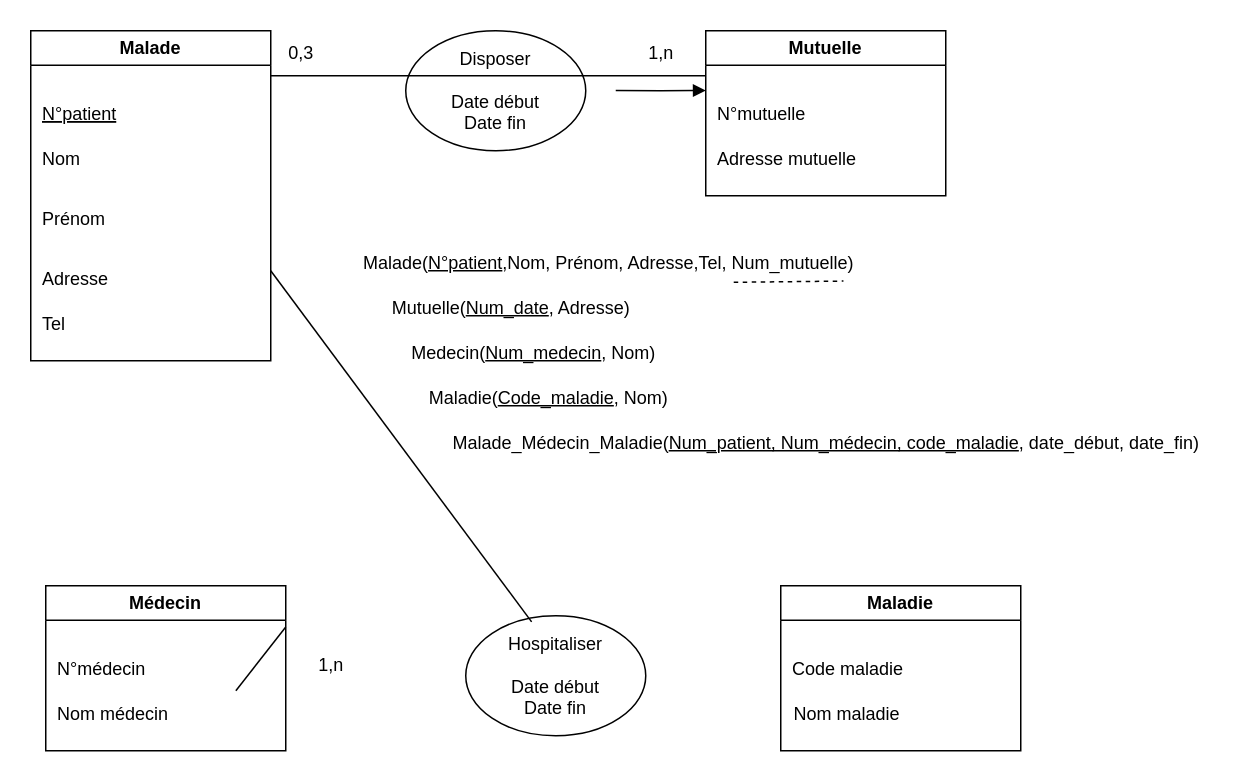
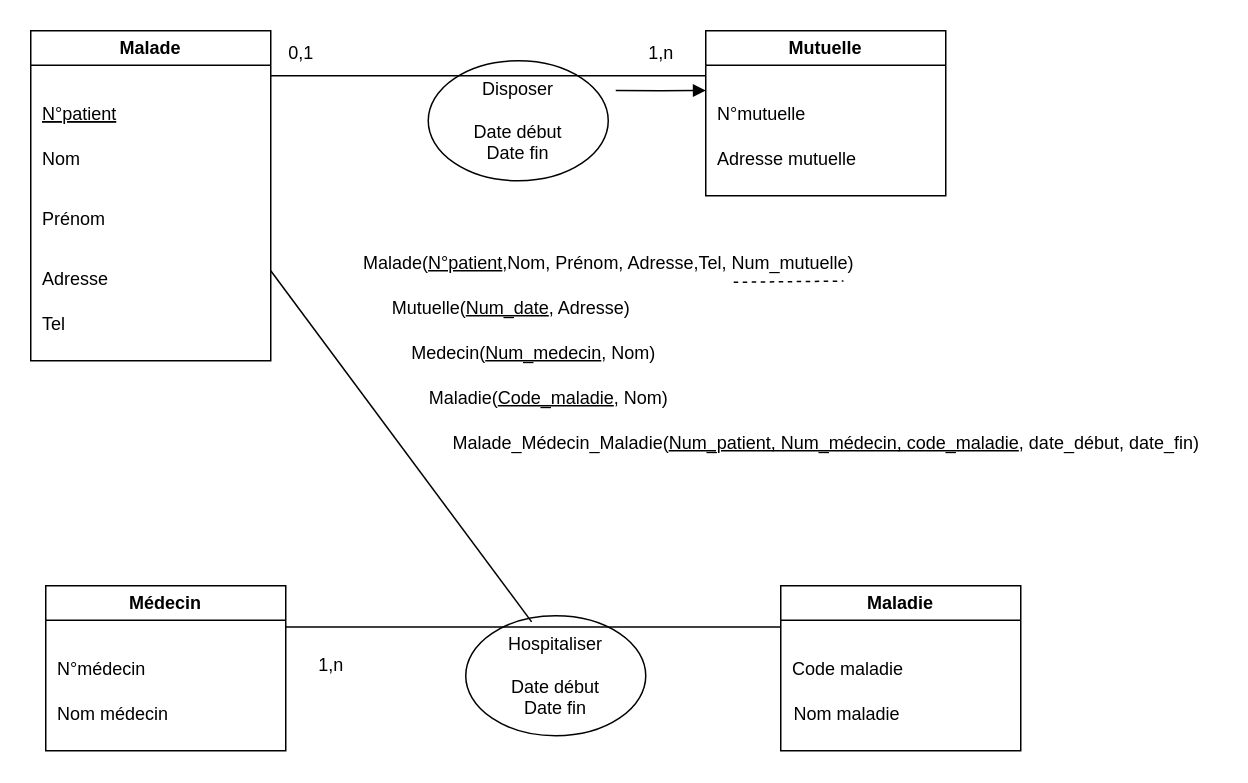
node "0,3": label "0,3" -> "0,1"
node "Disposer Date début Date fin": moved (496, 91) -> (518, 121)
edge "Médecin" -- "Nom médecin": now "Médecin" -- "Maladie"
